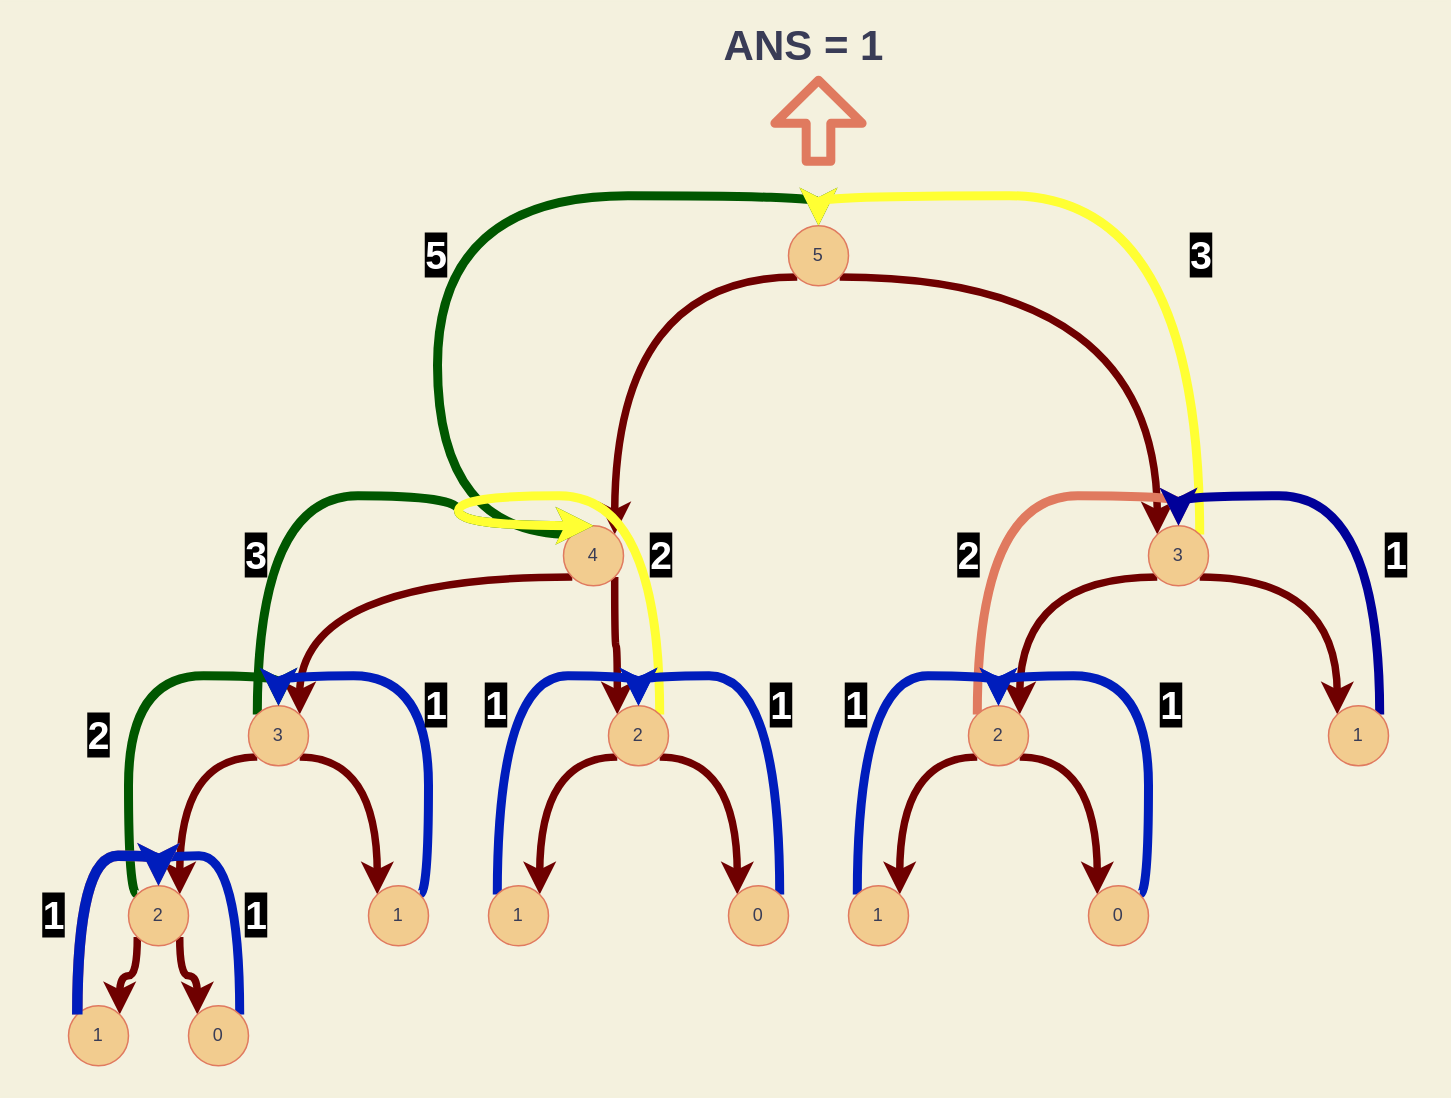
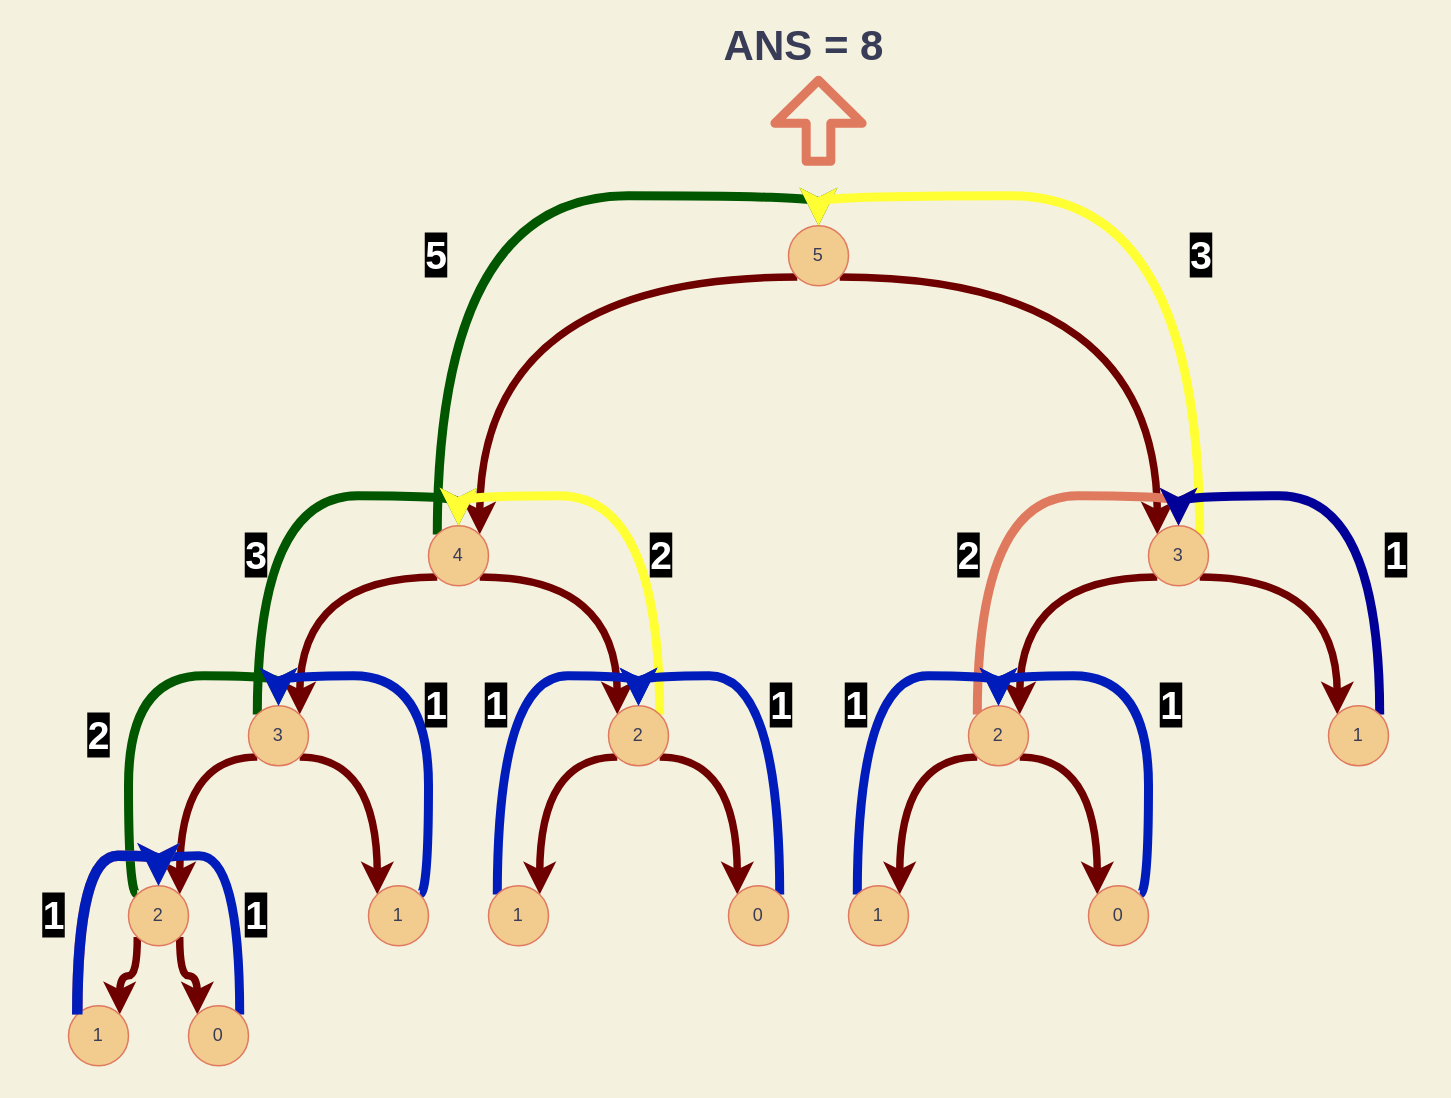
node "ANS = 1": label "ANS = 1" -> "ANS = 8"
node "4": moved (593, 556) -> (458, 556)
